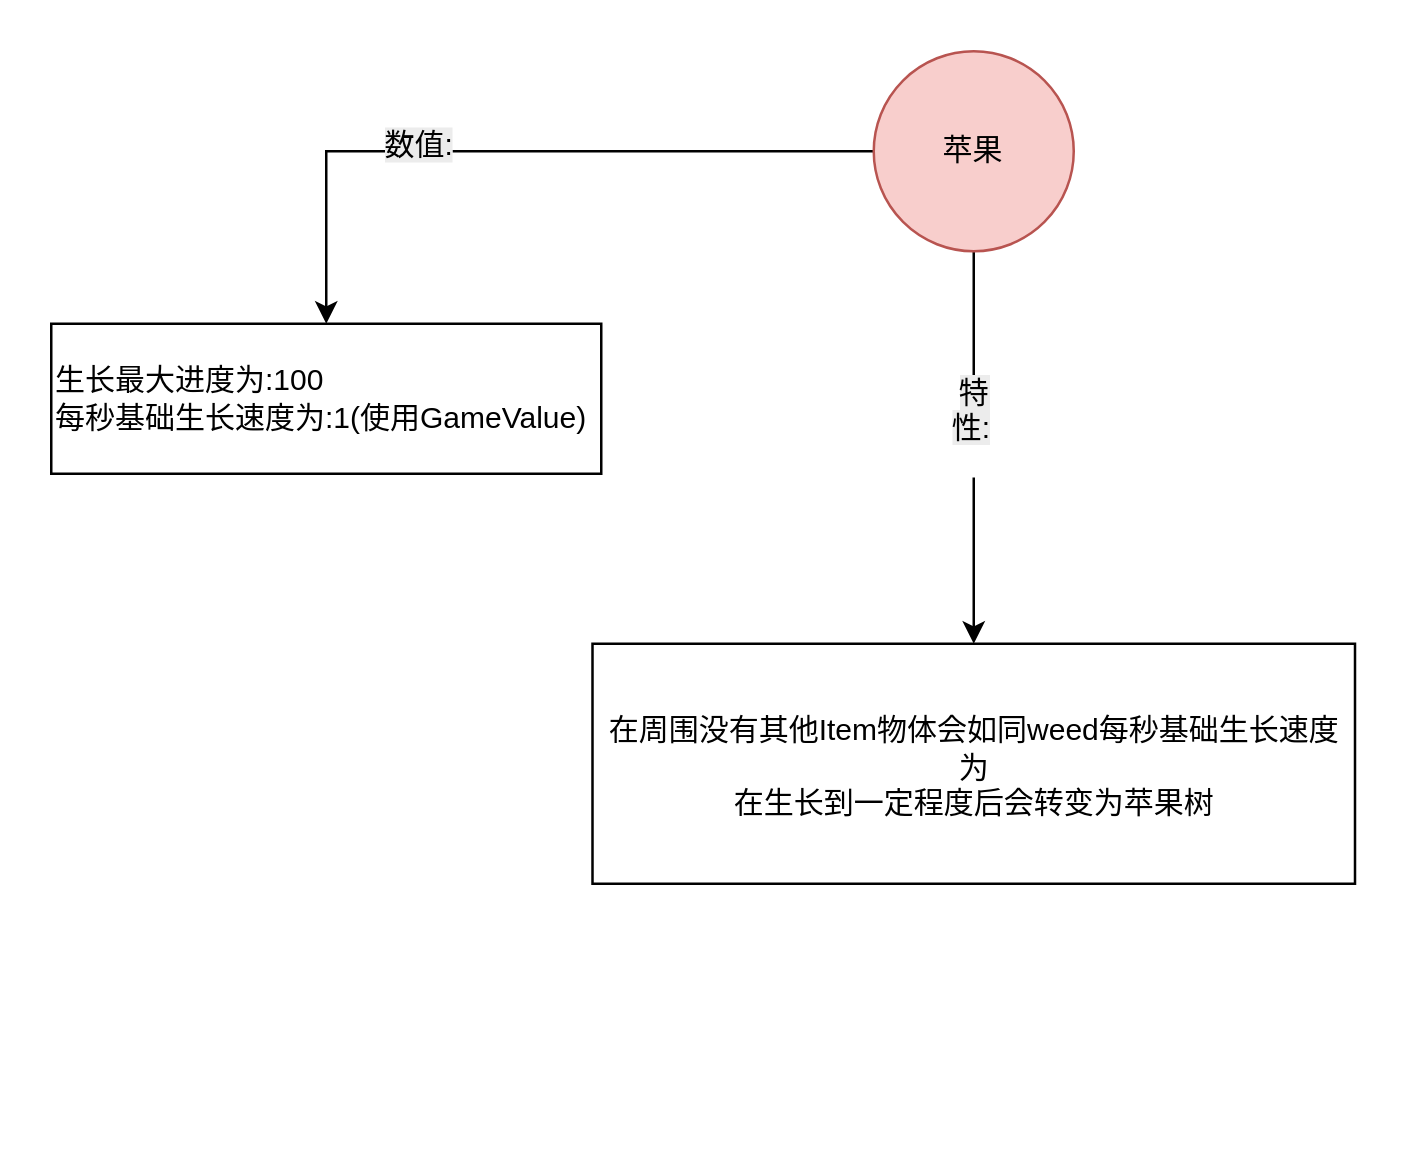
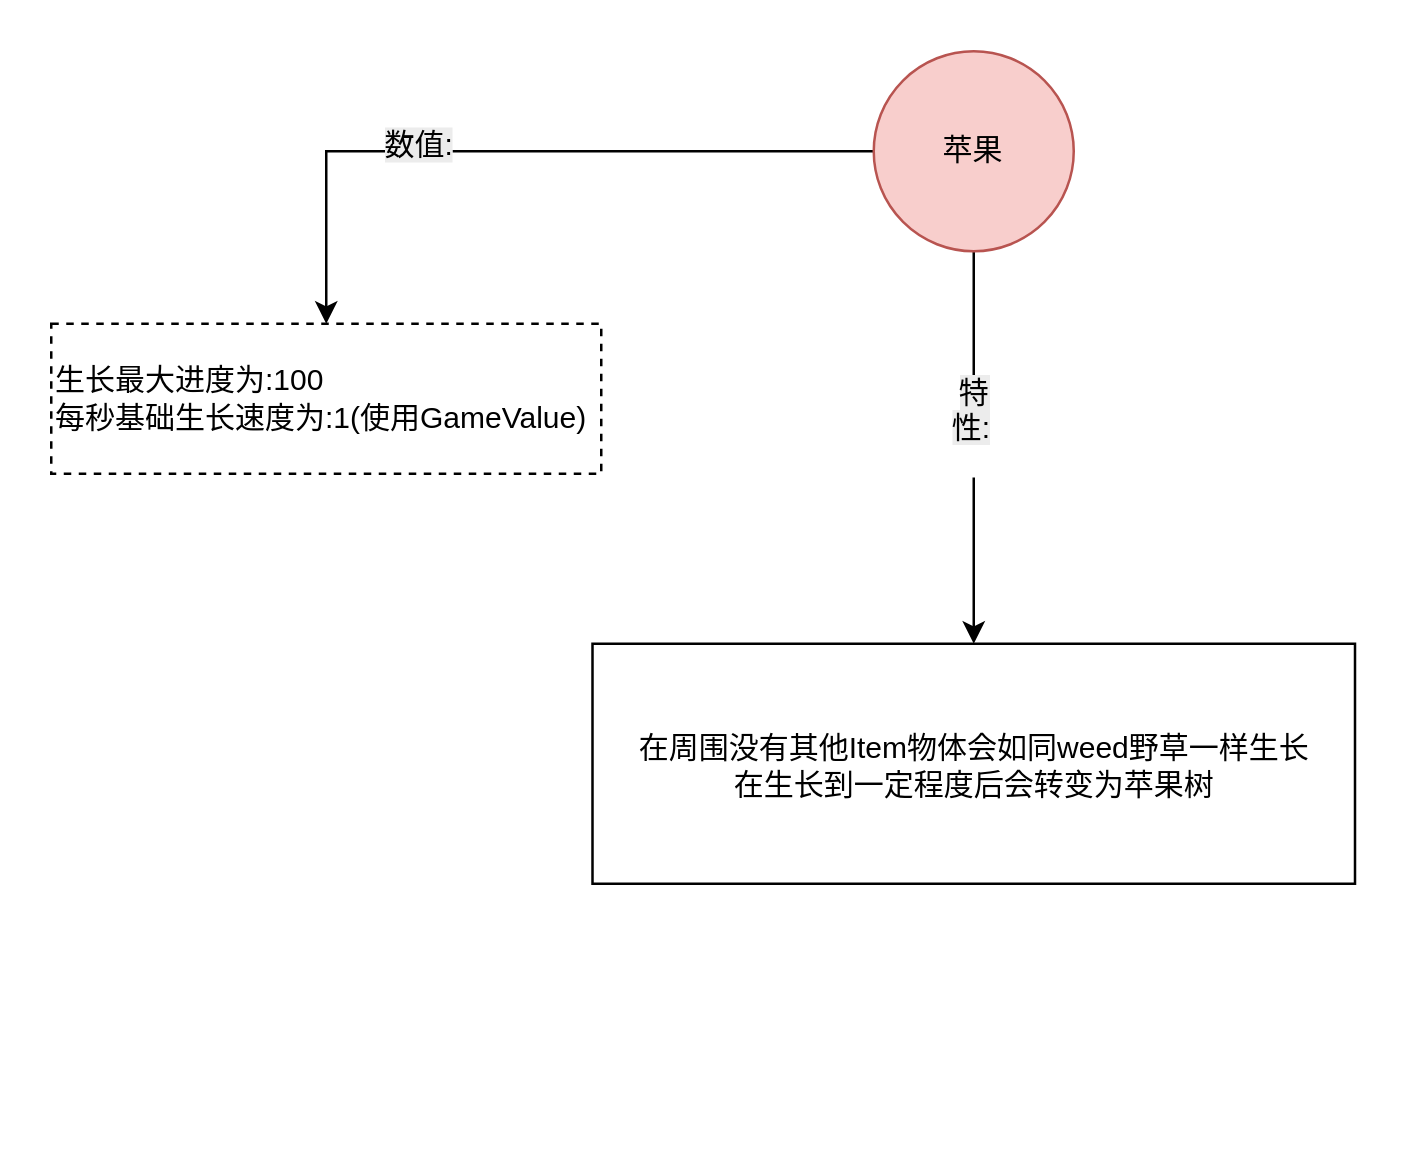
node "生长最大进度为:100 每秒基础生长速度为:1(使用GameValue)": style solid -> dashed
node "在周围没有其他Item物体会如同weed每秒基础生长速度为 在生长到一定程度后会转变为苹果树": label "在周围没有其他Item物体会如同weed每秒基础生长速度为 在生长到一定程度后会转变为苹果树" -> "在周围没有其他Item物体会如同weed野草一样生长 在生长到一定程度后会转变为苹果树"
